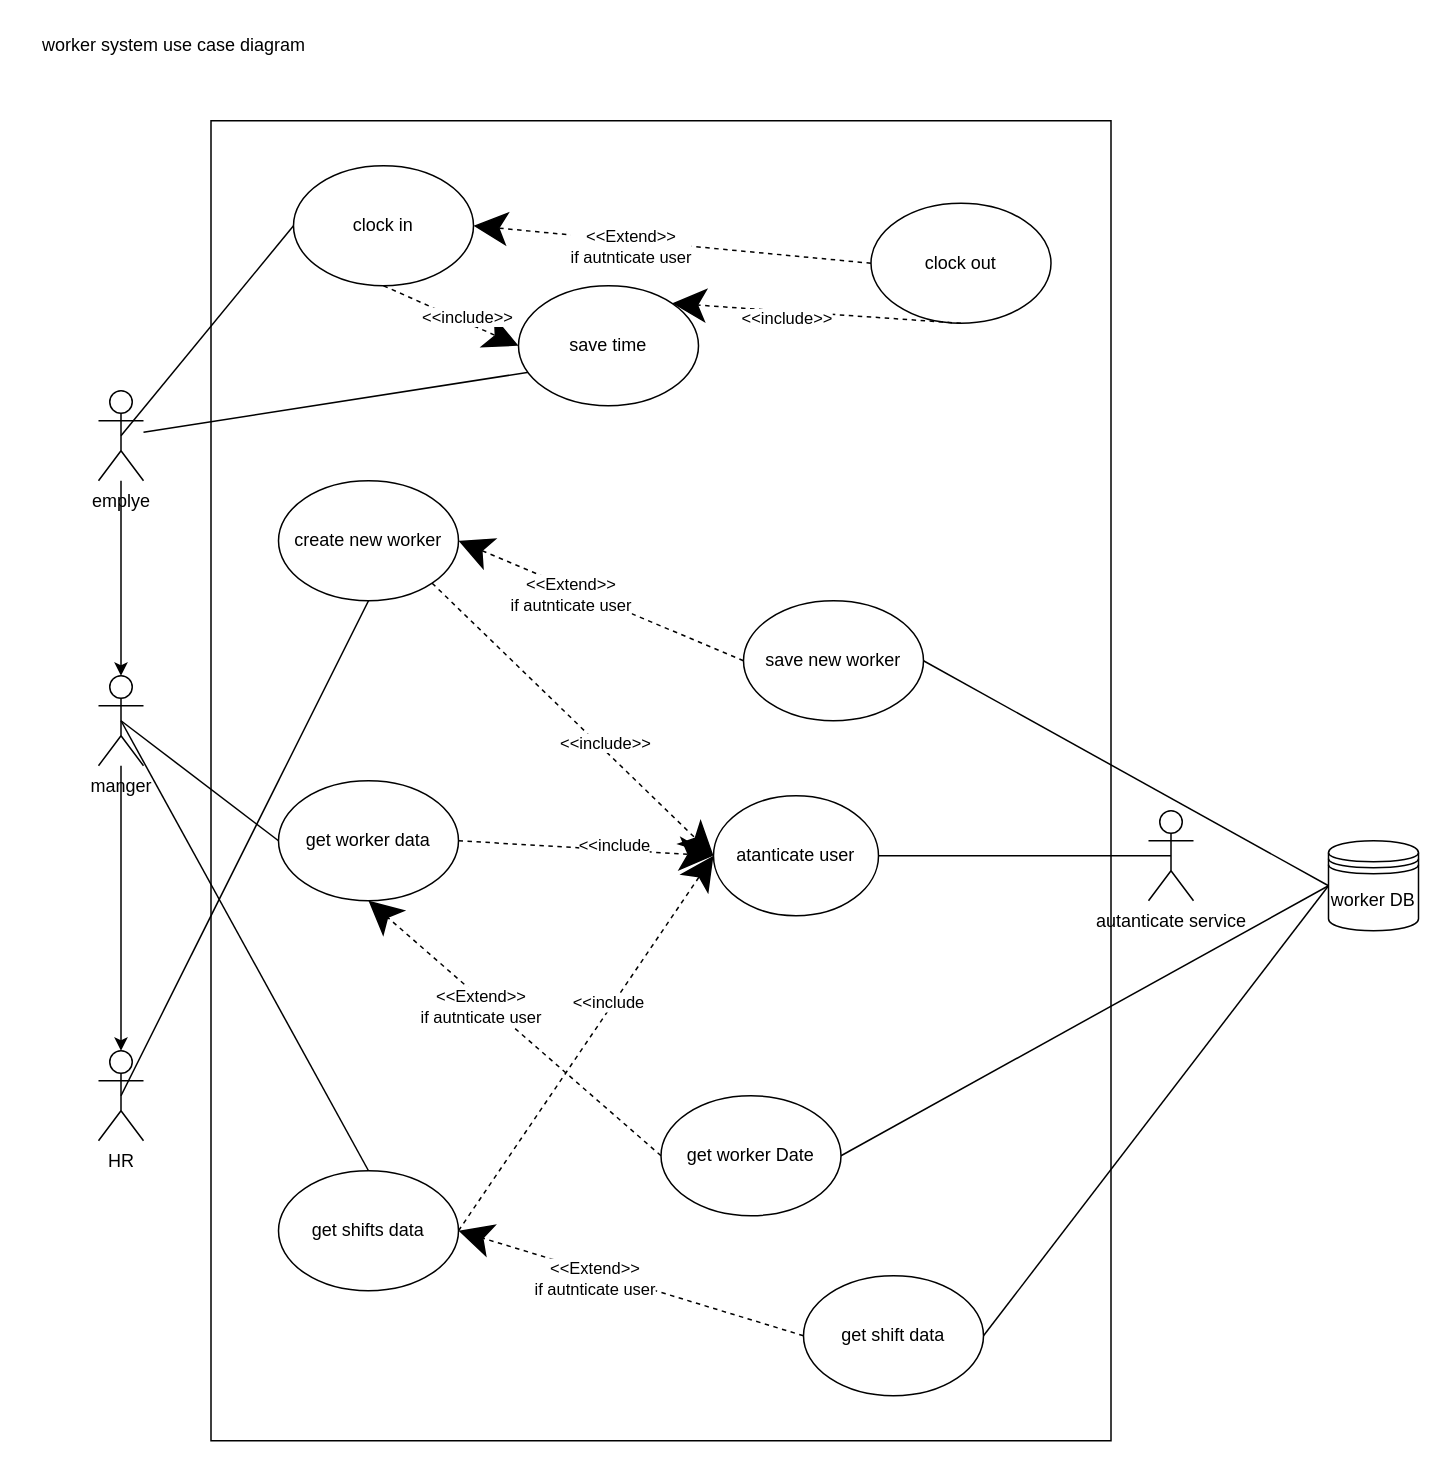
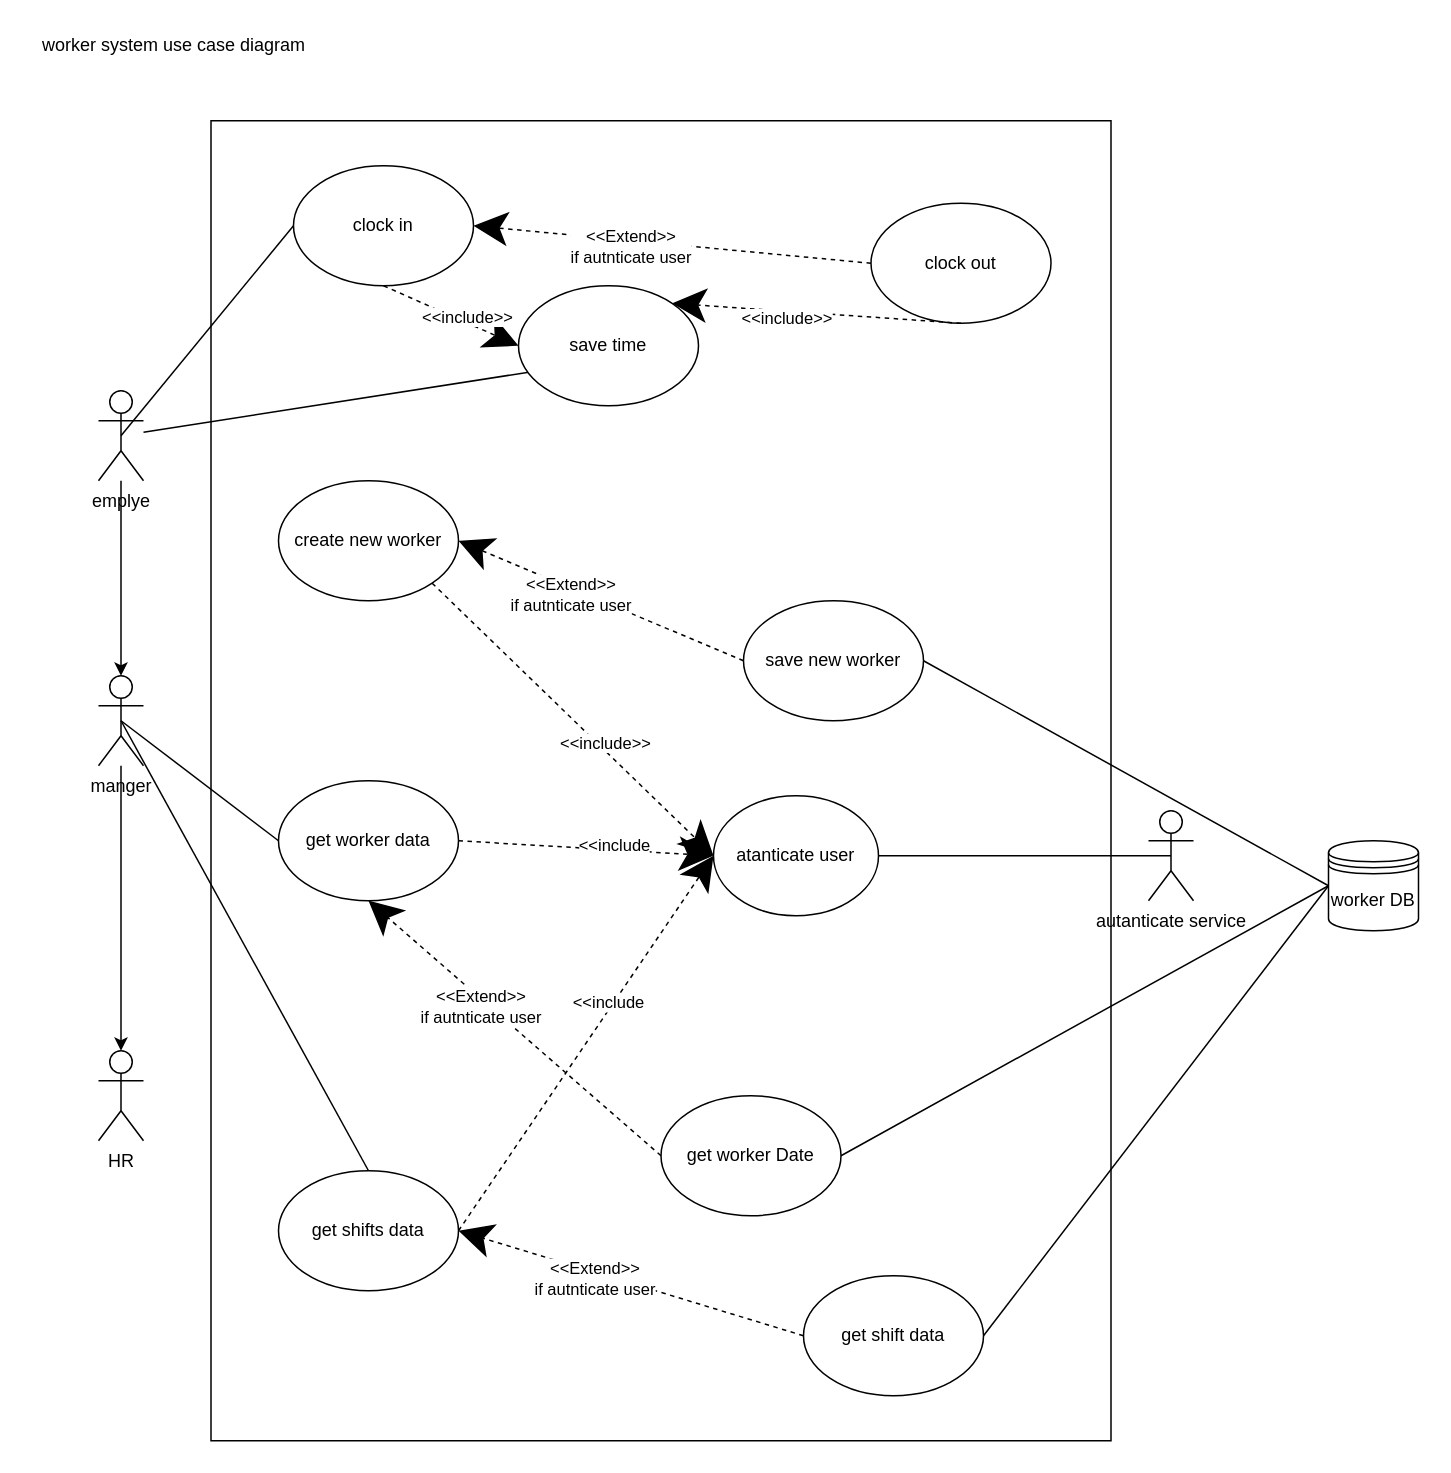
edge "create new worker" -- "HR": removed
